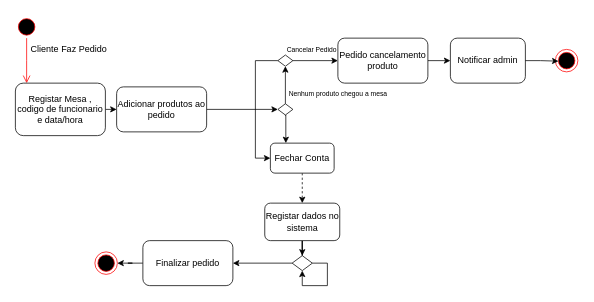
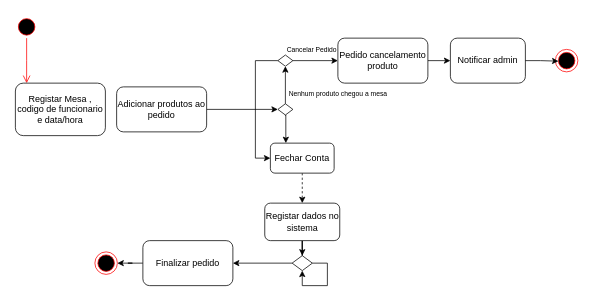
node "Cliente Faz Pedido": removed
edge "Registar Mesa , codigo de funcionario e data/hora" -> "Adicionar produtos ao pedido": removed
